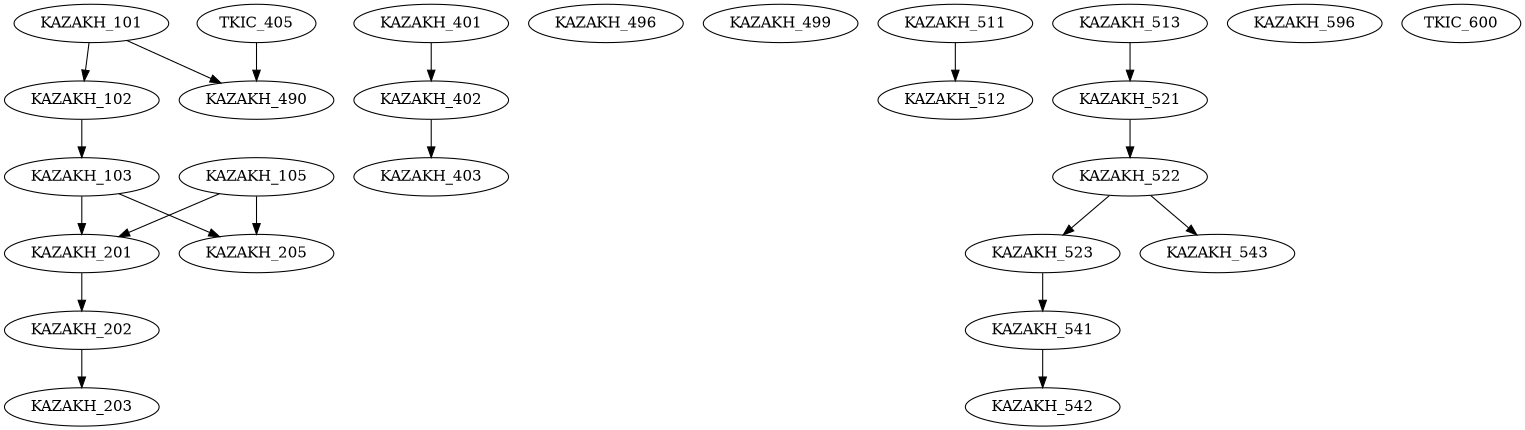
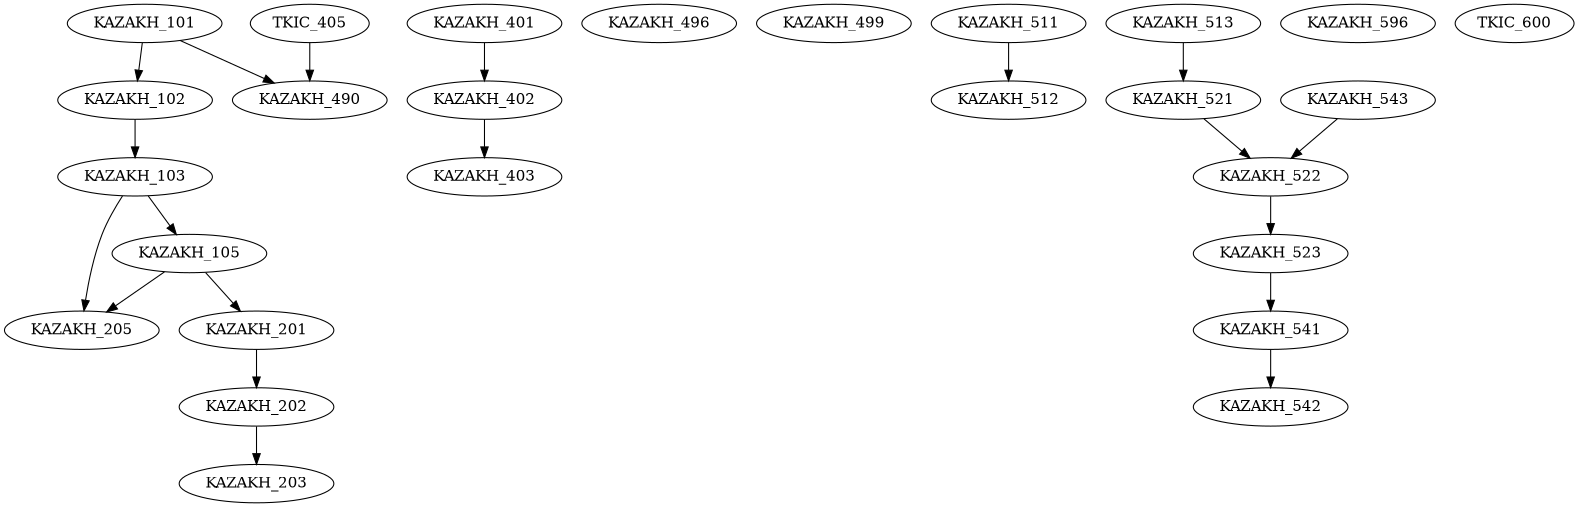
edge "KAZAKH_103" -> "KAZAKH_201": now "KAZAKH_103" -> "KAZAKH_105"
edge "KAZAKH_522" -> "KAZAKH_543": reversed
